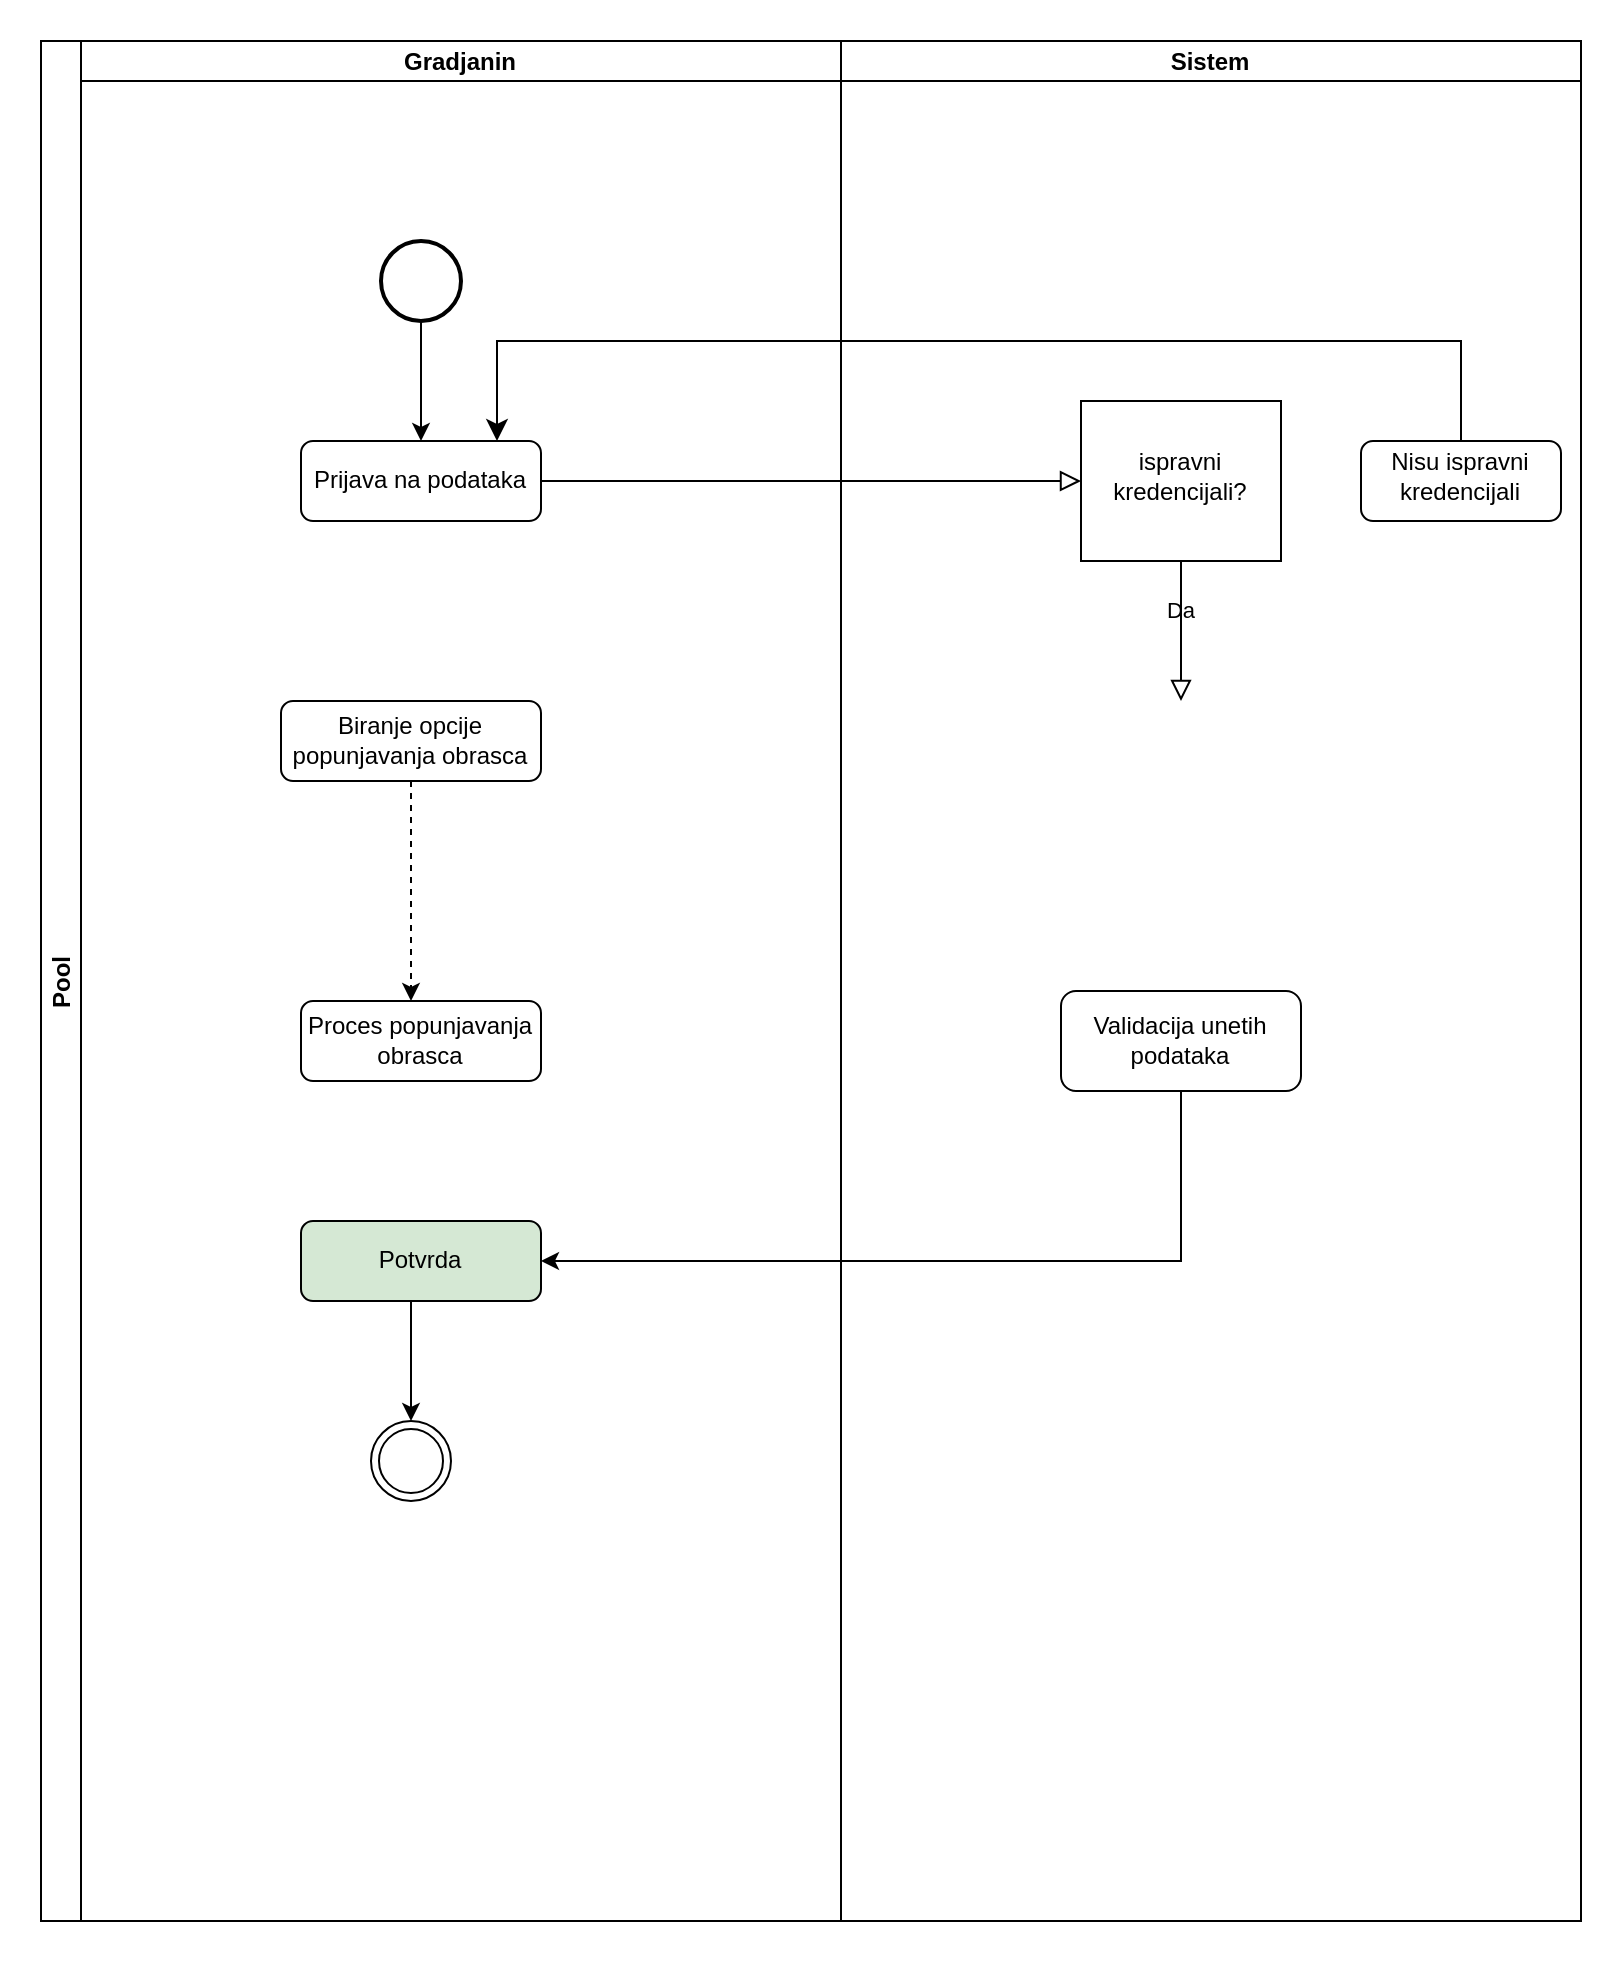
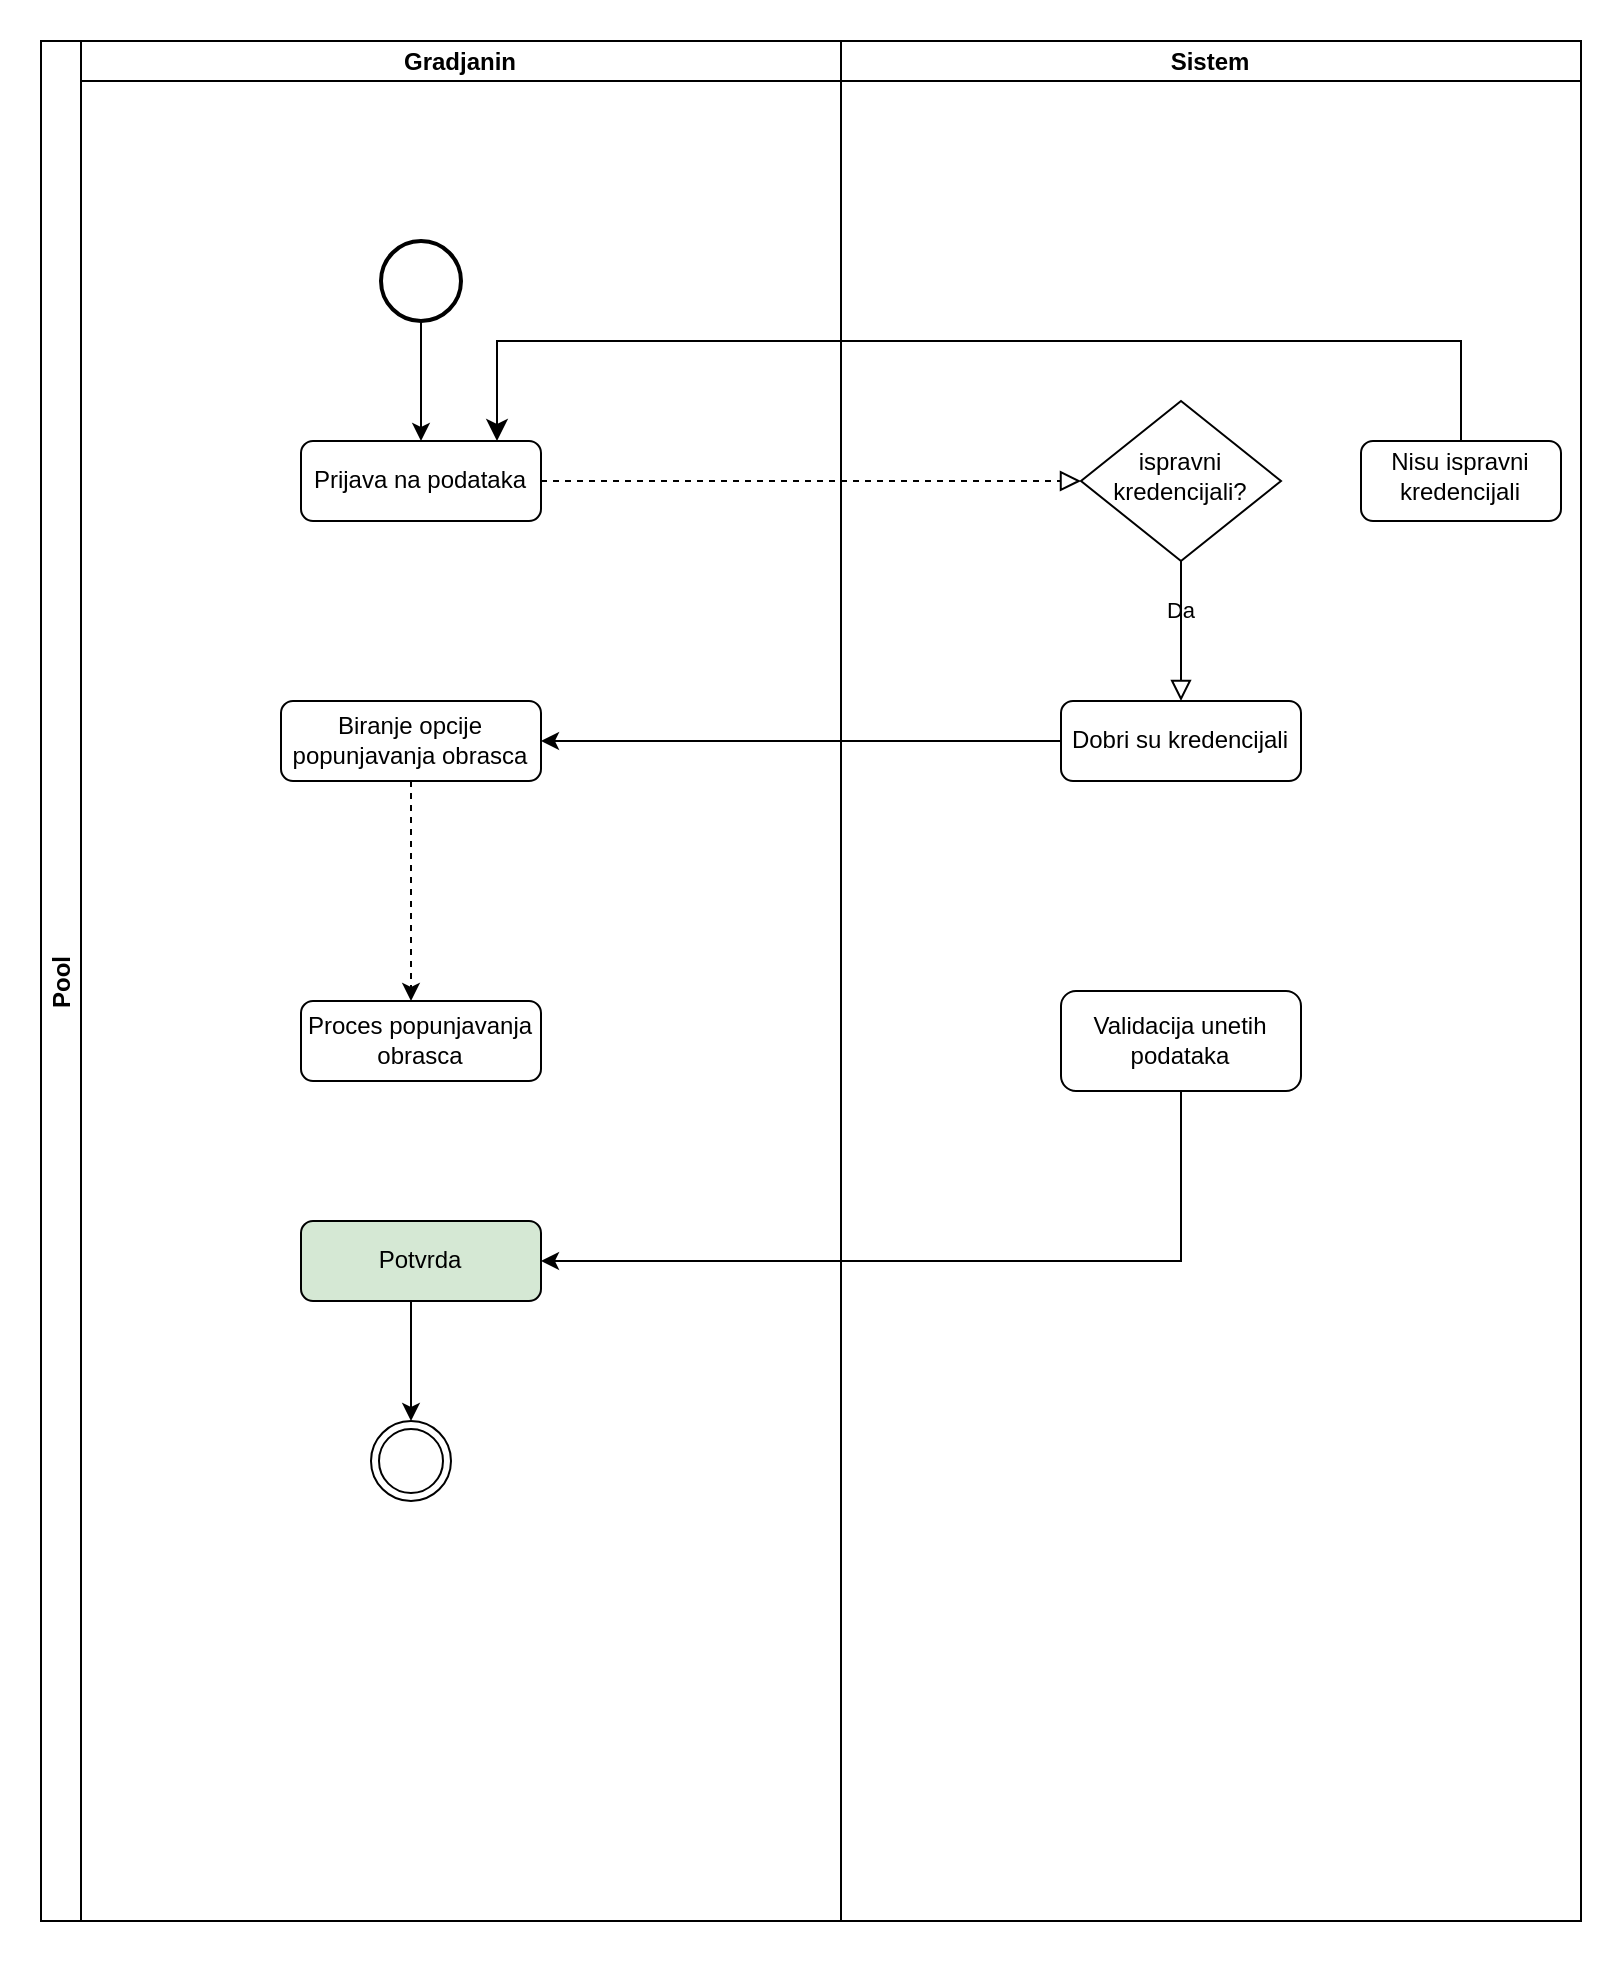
edge "Prijava na podataka" -> "ispravni kredencijali?": style solid -> dashed
node "ispravni kredencijali?": shape rectangle -> diamond
edge "Dobri su kredencijali" -> "Biranje opcije popunjavanja obrasca": added
node "Dobri su kredencijali": added
